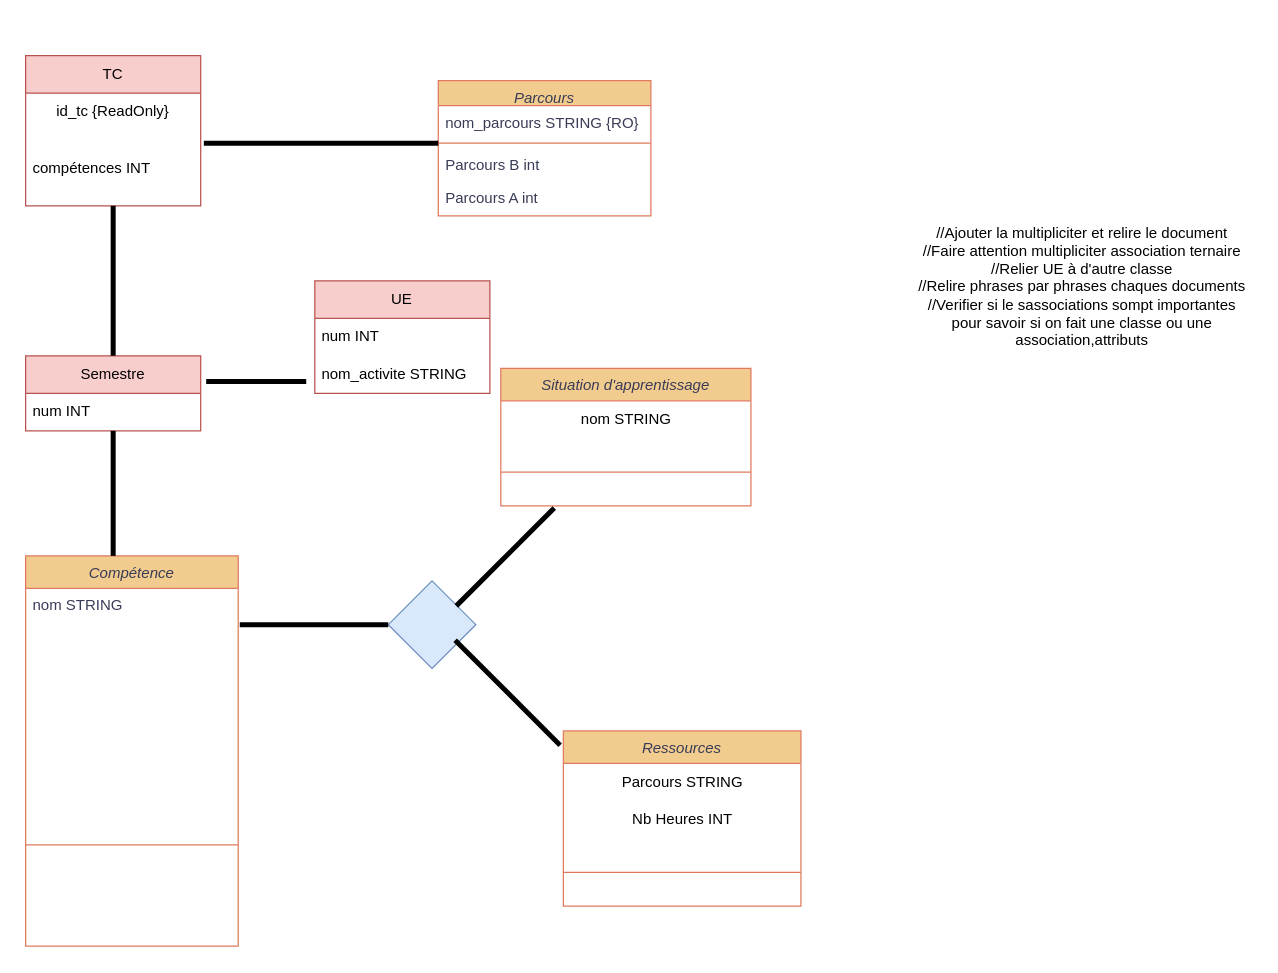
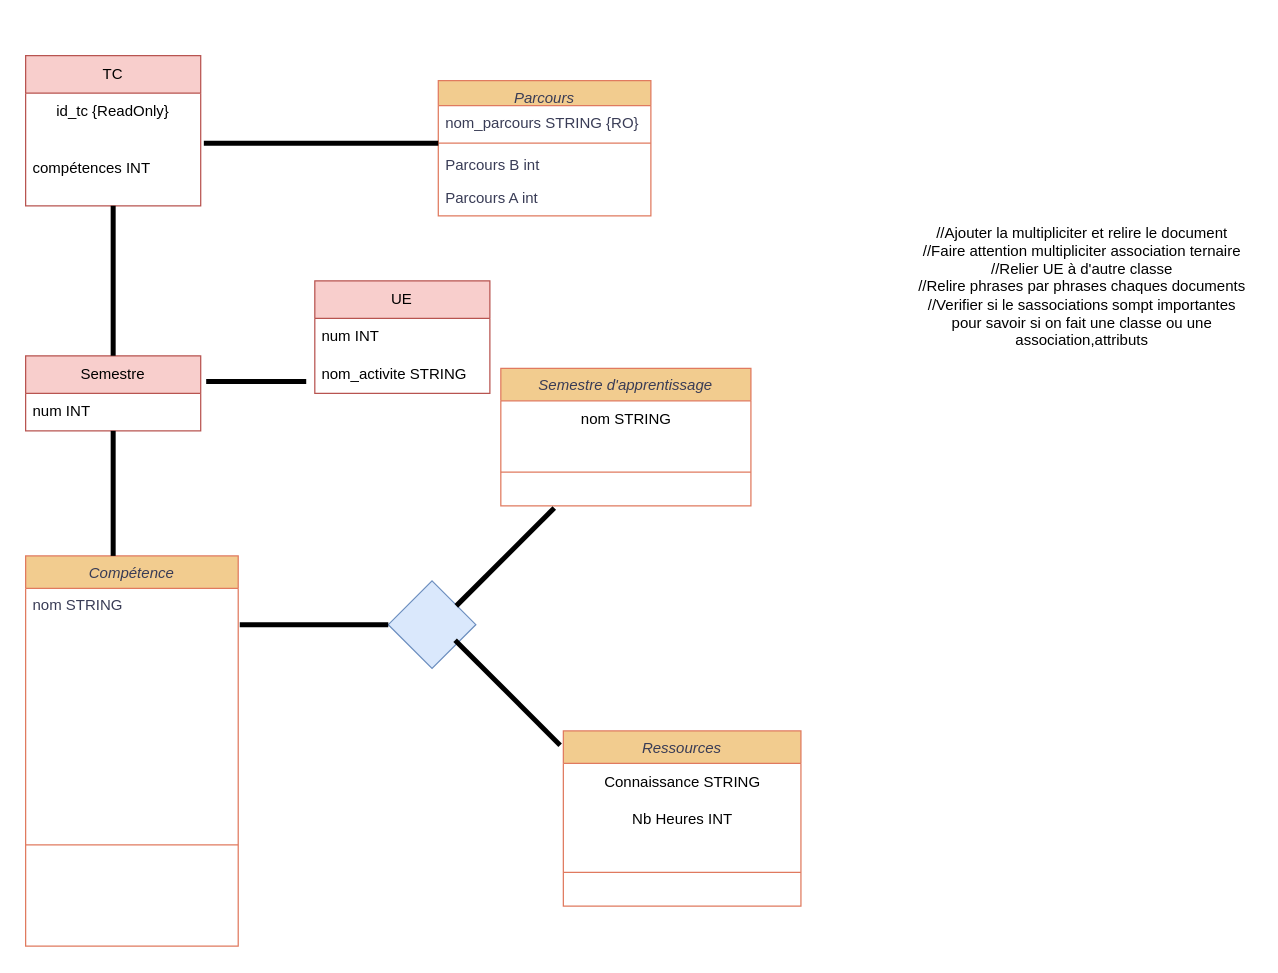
node "Situation d'apprentissage": label "Situation d'apprentissage" -> "Semestre d'apprentissage"
node "Parcours STRING": label "Parcours STRING" -> "Connaissance STRING"
